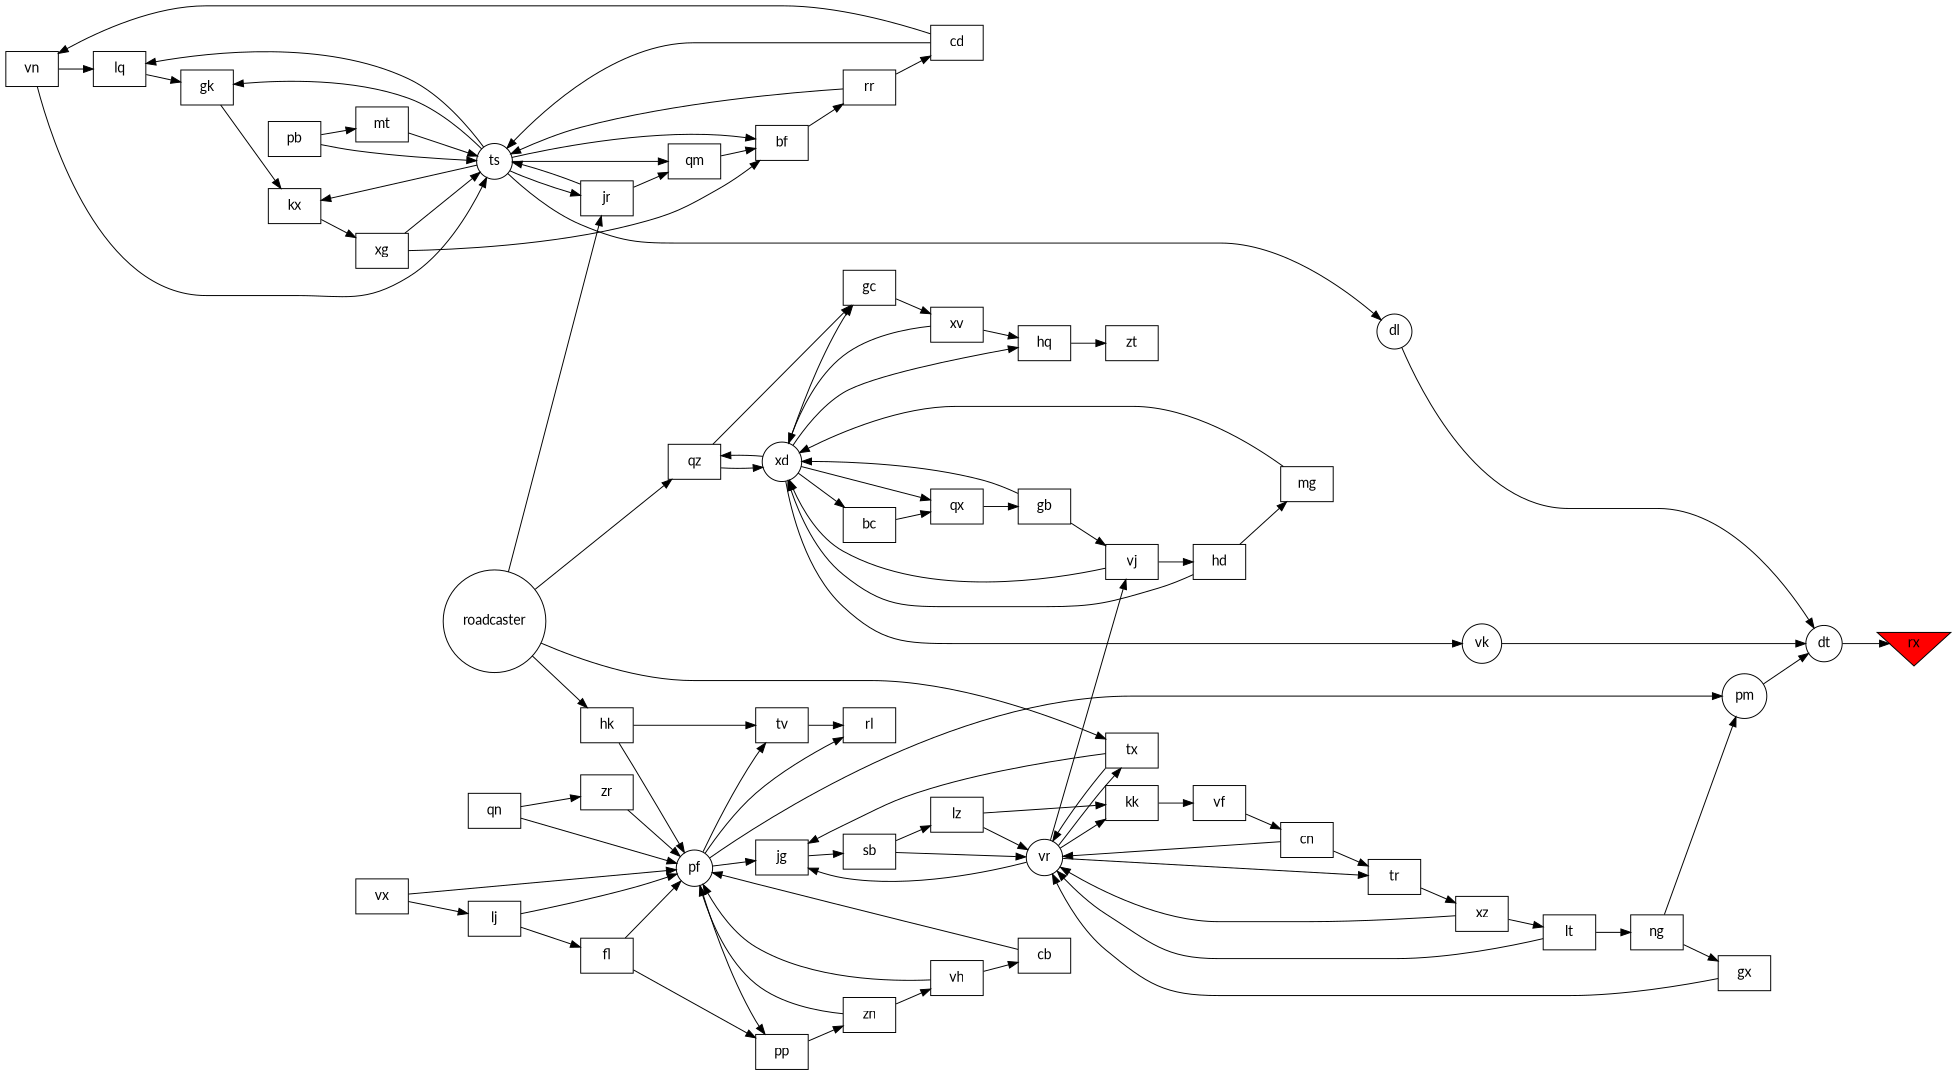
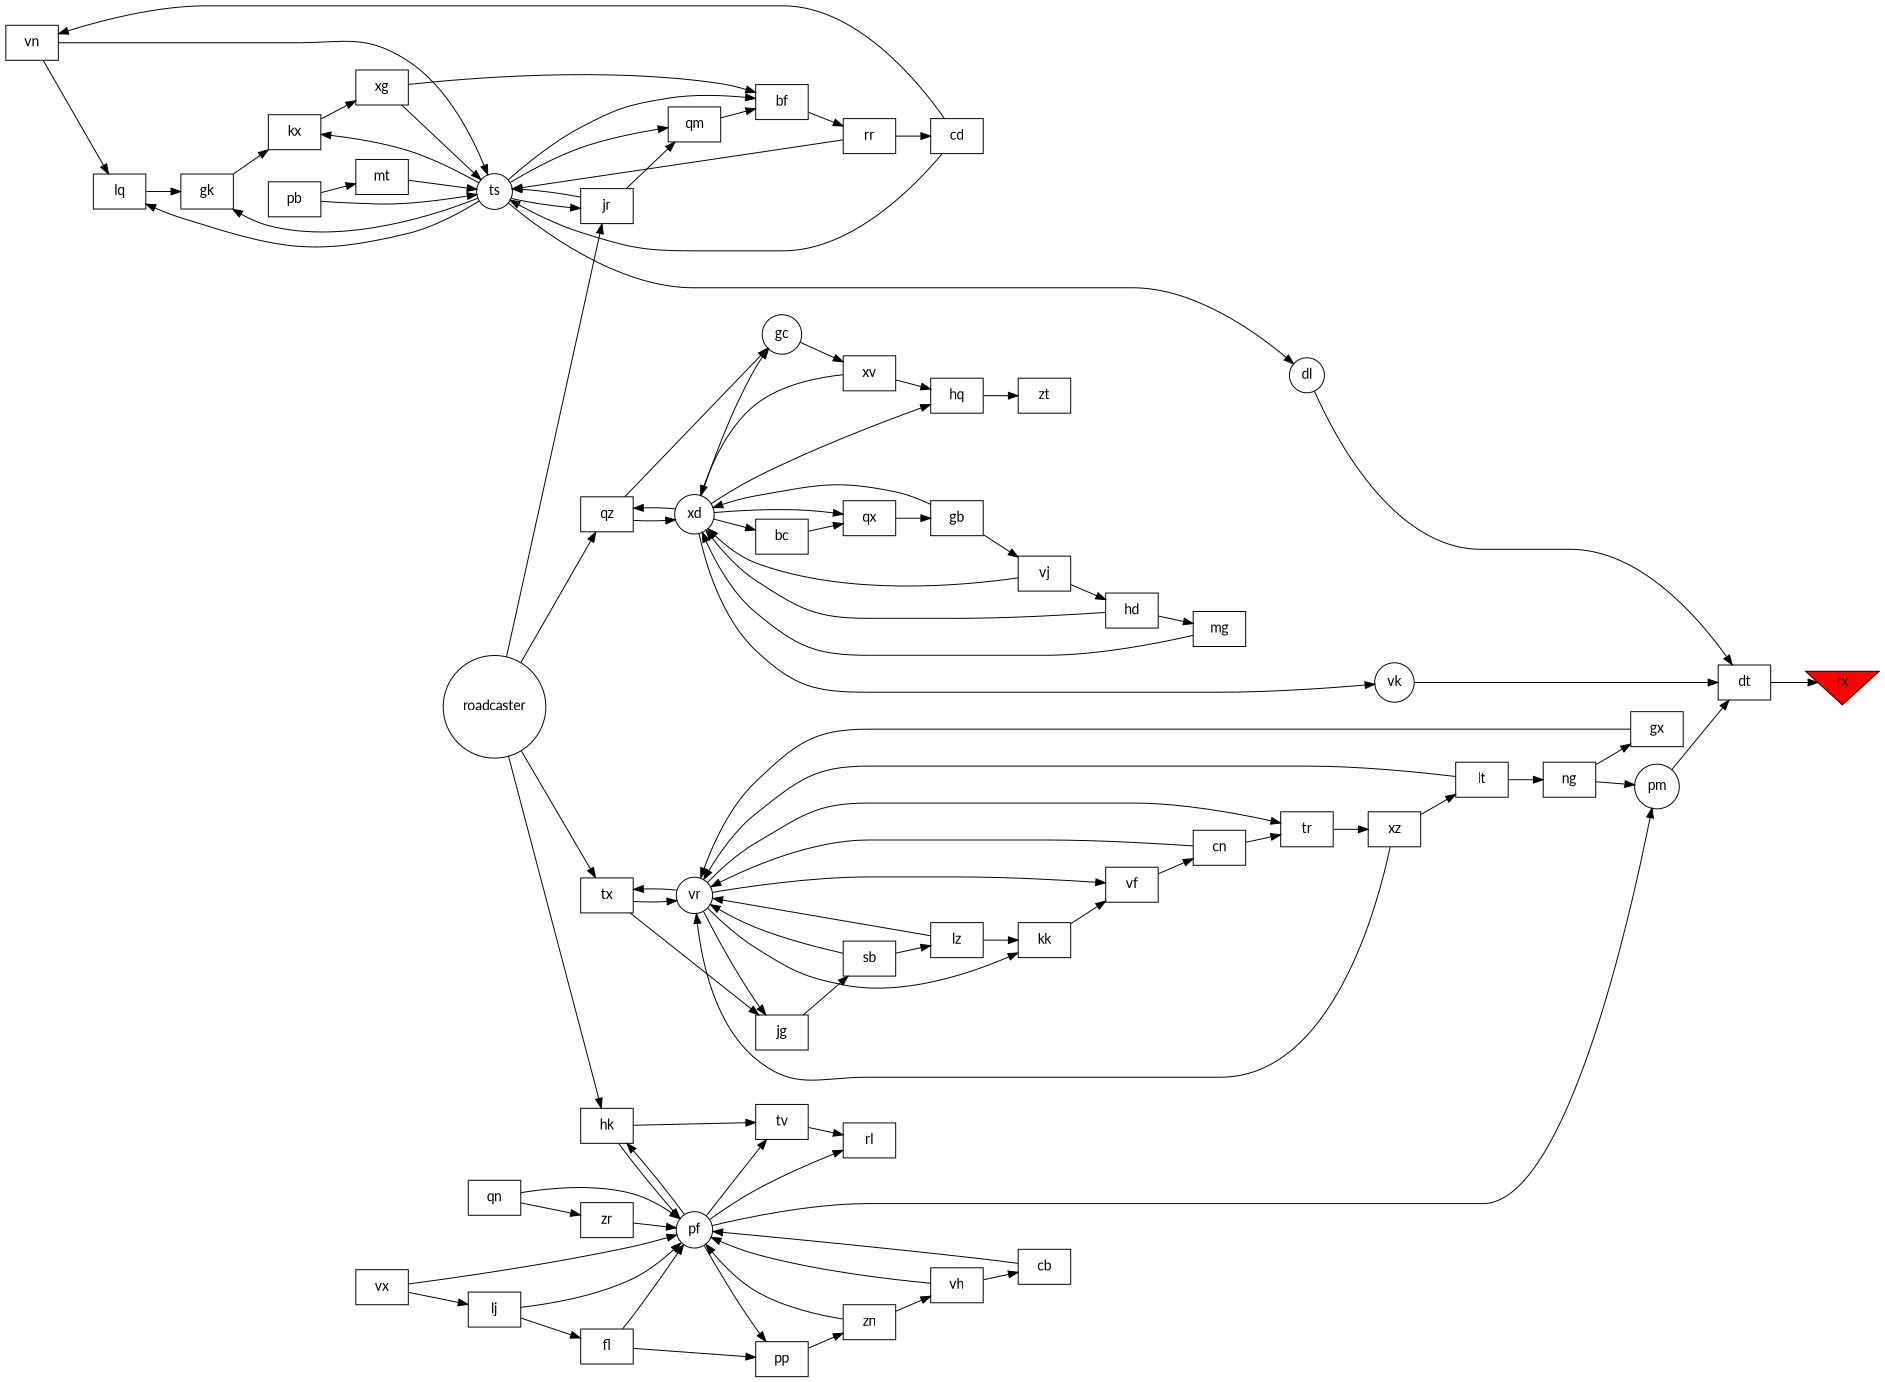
node "gc": shape box -> circle
node "dt": shape circle -> box
edge "vr" -> "vj": now "vr" -> "vf"
edge "pf" -> "jg": now "pf" -> "hk"
